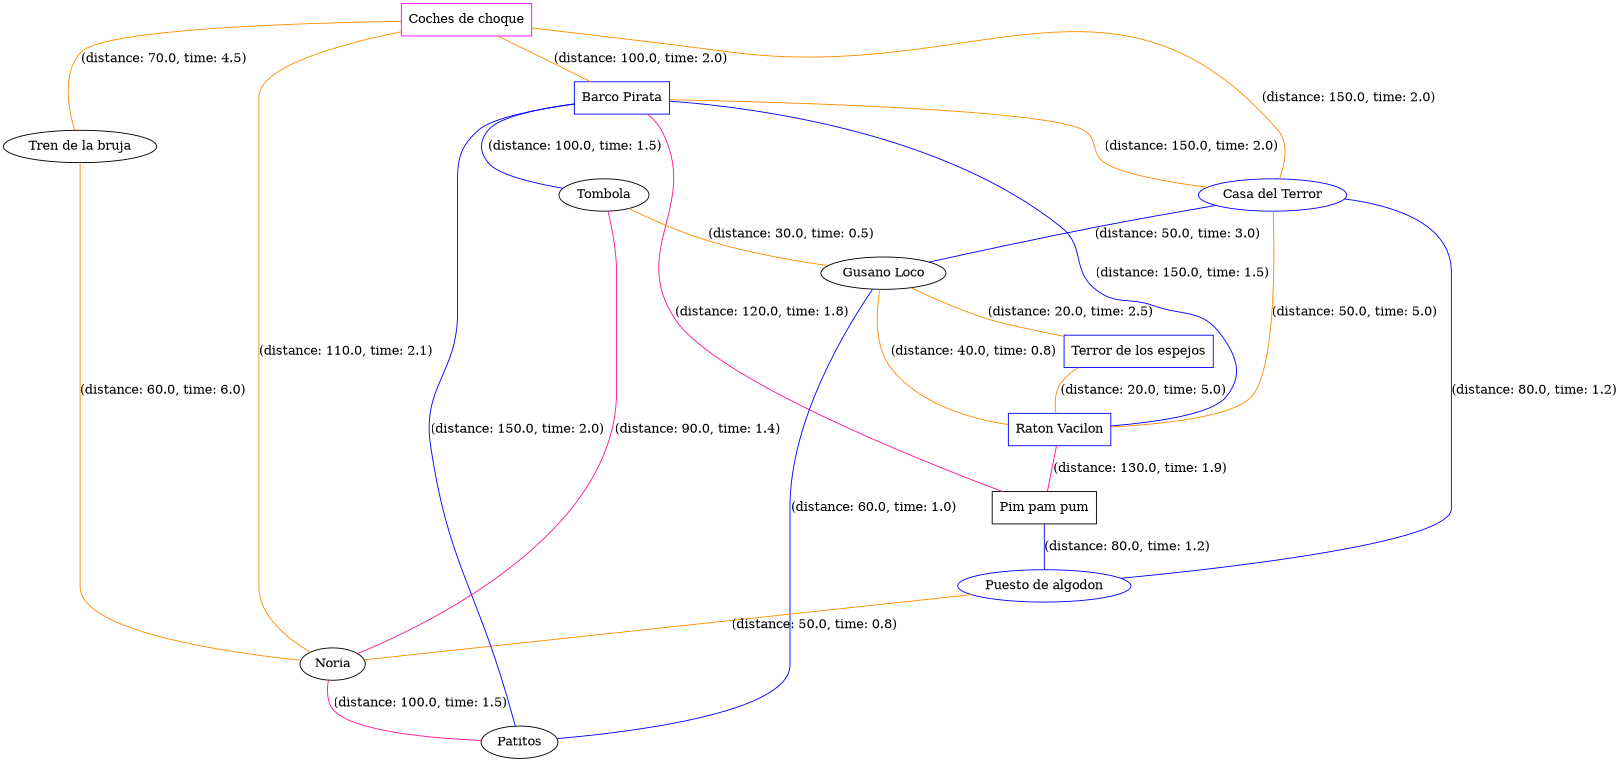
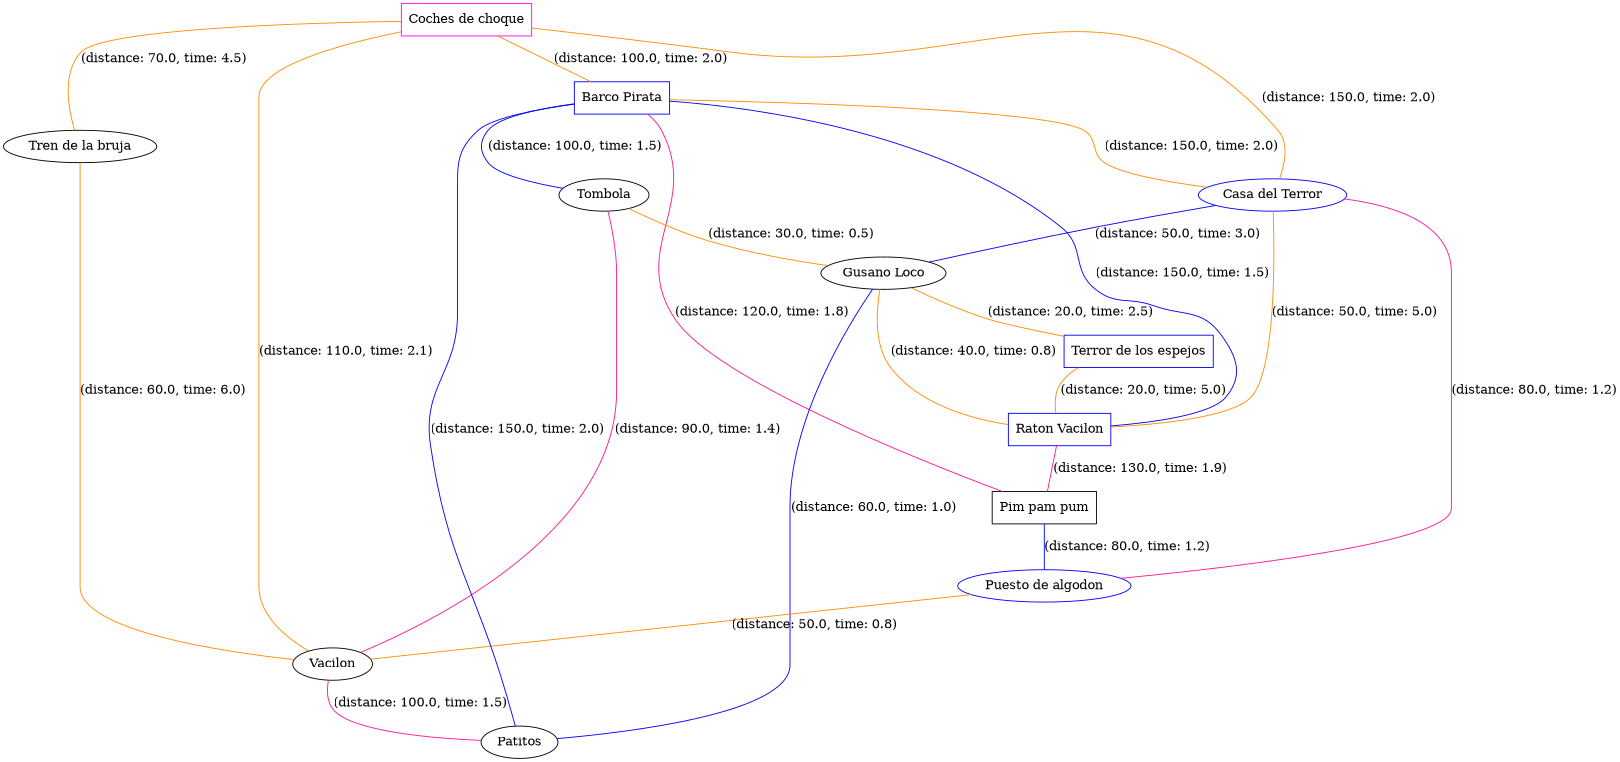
edge "Casa del Terror" -- "Puesto de algodon": color blue -> deeppink
node "Noria": label "Noria" -> "Vacilon"
